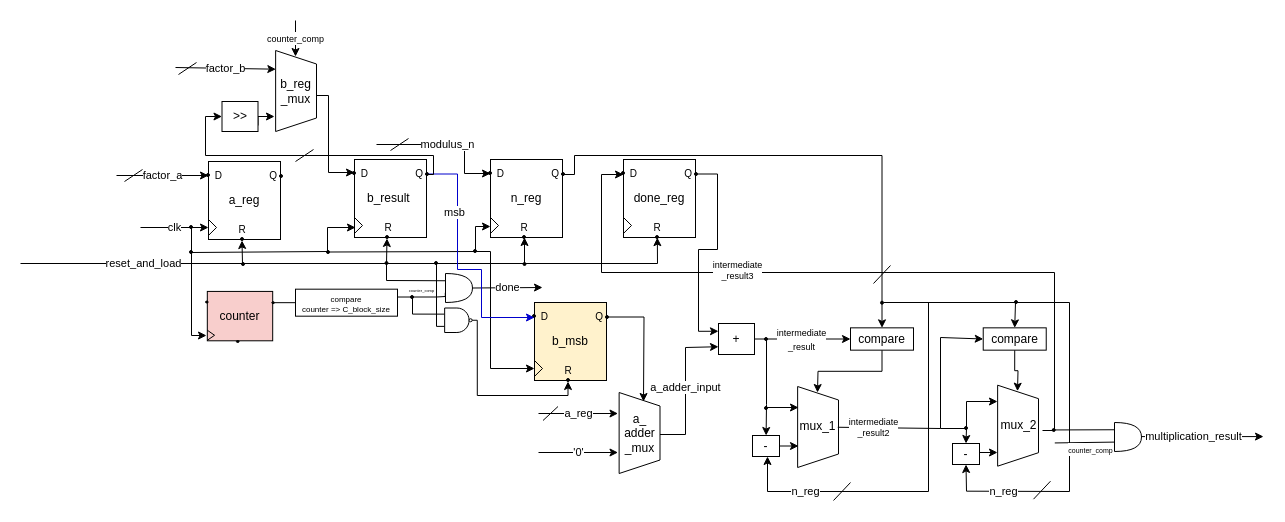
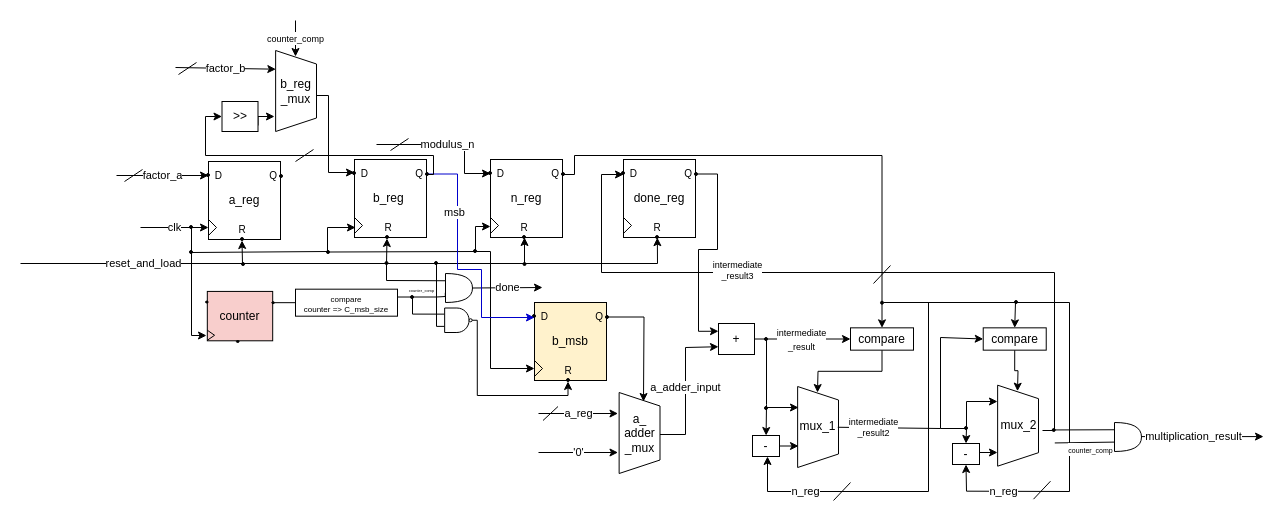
node "b_result": label "b_result" -> "b_reg"
node "compare counter => C_block_size": label "compare counter => C_block_size" -> "compare counter => C_msb_size"
